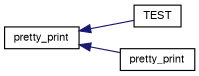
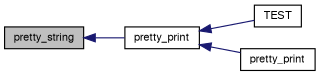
node "pretty_string": added
